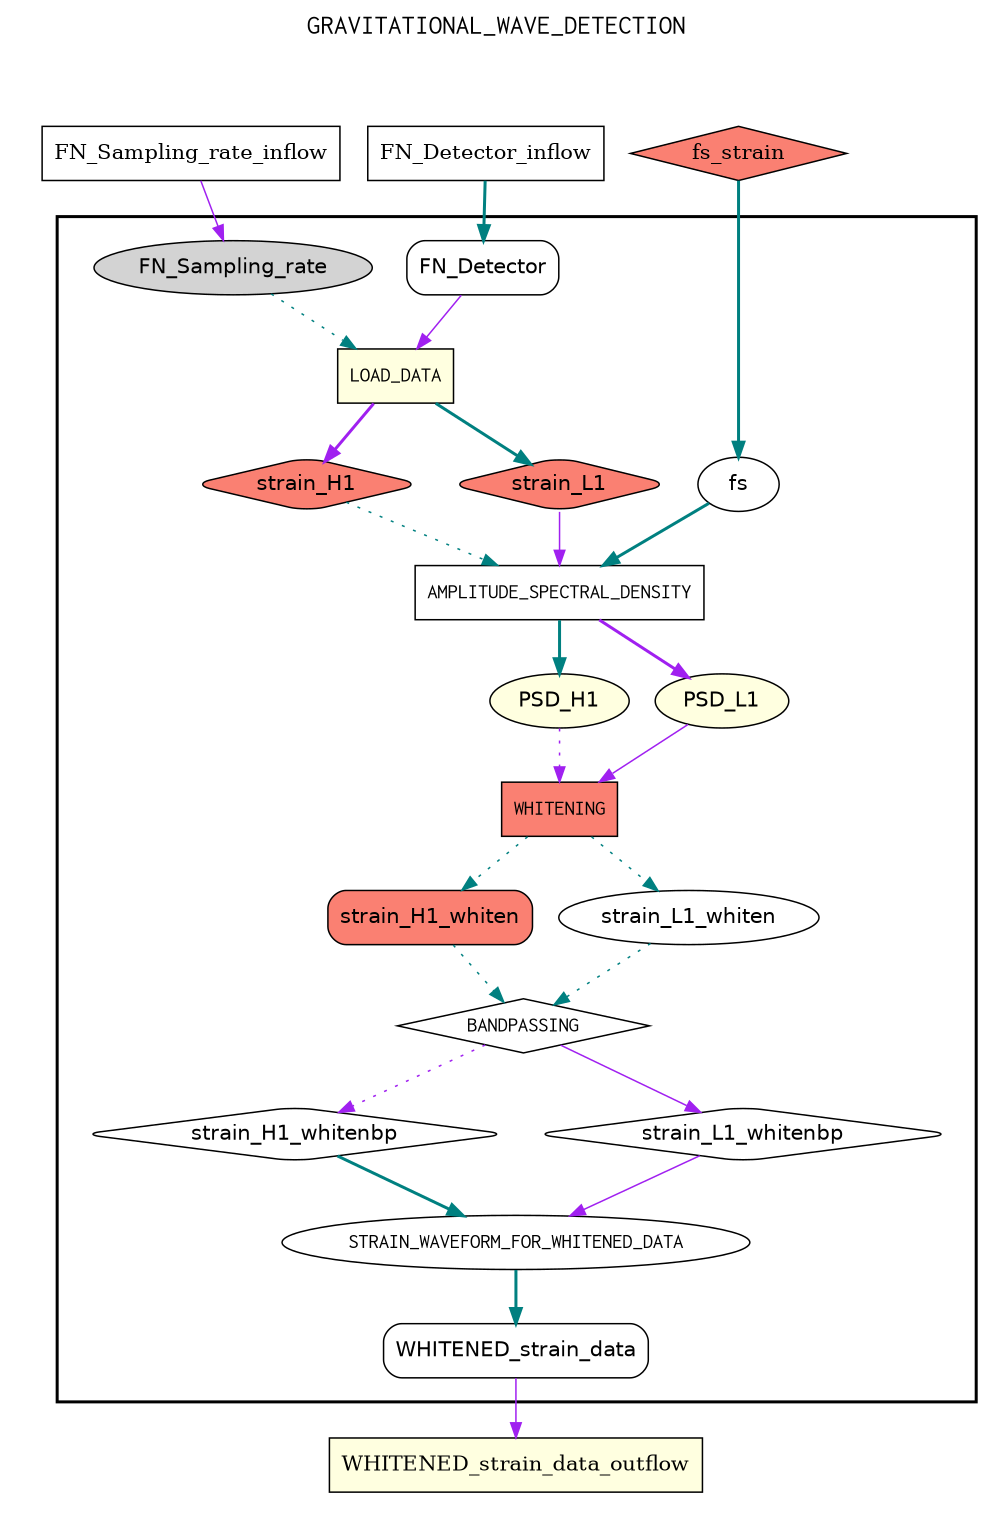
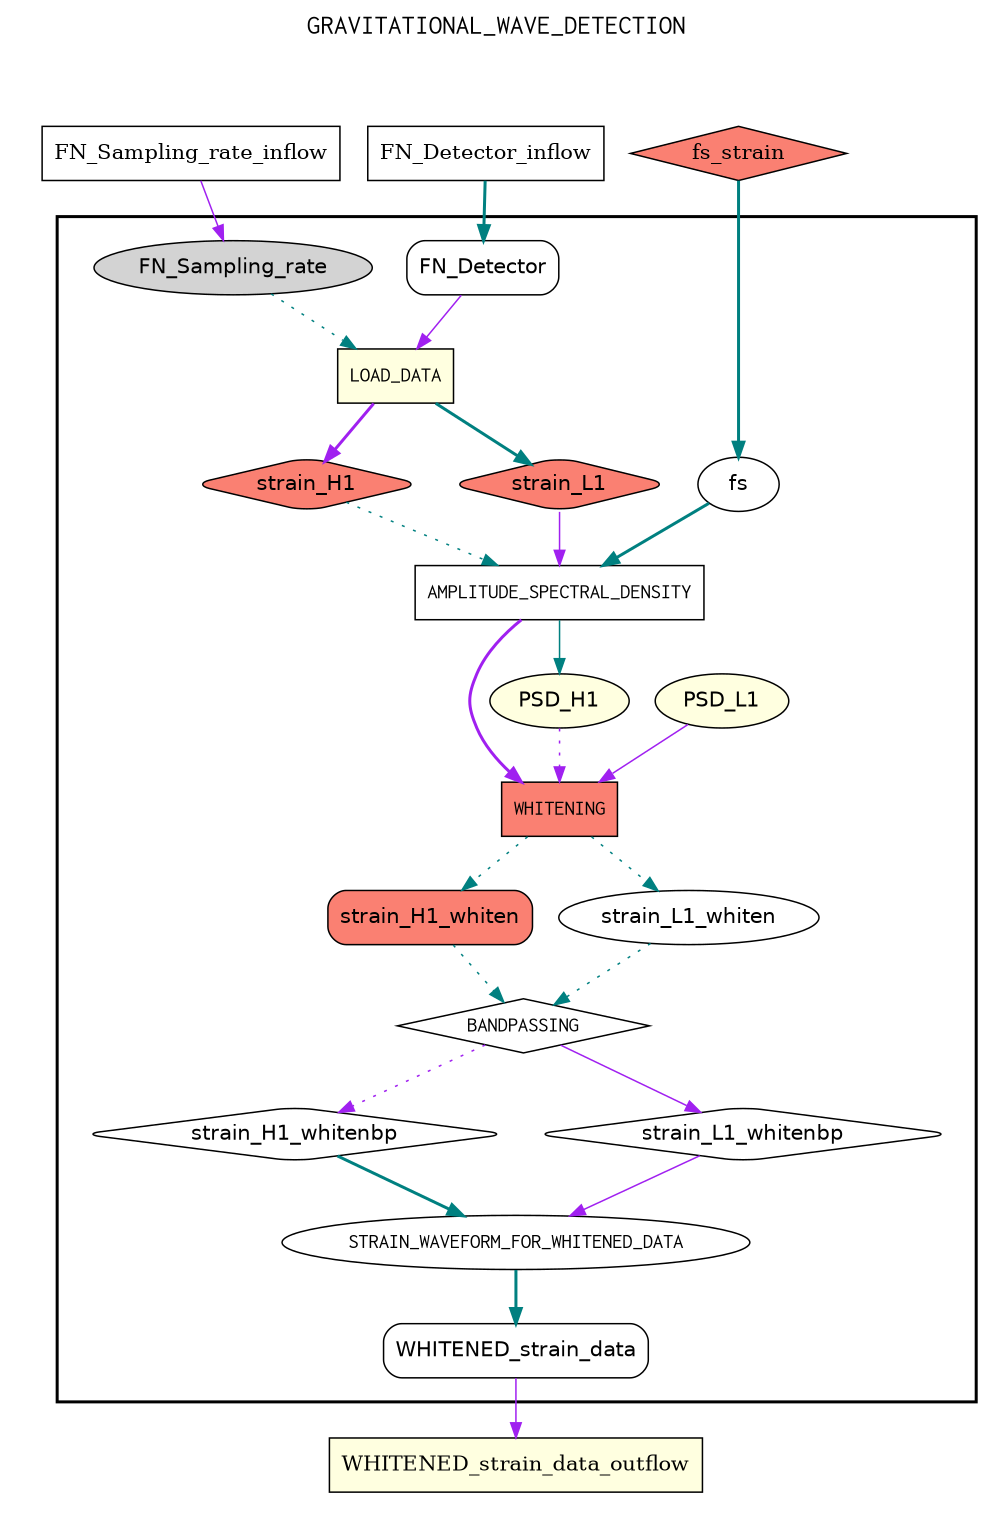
edge "AMPLITUDE_SPECTRAL_DENSITY" -> "PSD_H1": style bold -> solid
edge "AMPLITUDE_SPECTRAL_DENSITY" -> "PSD_L1": now "AMPLITUDE_SPECTRAL_DENSITY" -> "WHITENING"
